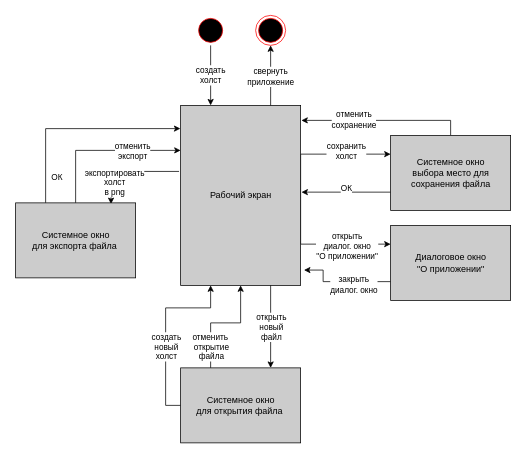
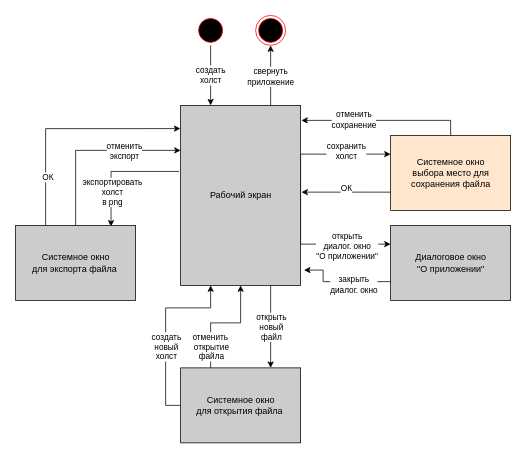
node "Системное окно выбора место для сохранения файла": fillcolor #cccccc -> #ffe6cc
node "Системное окно для экспорта файла": moved (75, 240) -> (75, 263)
